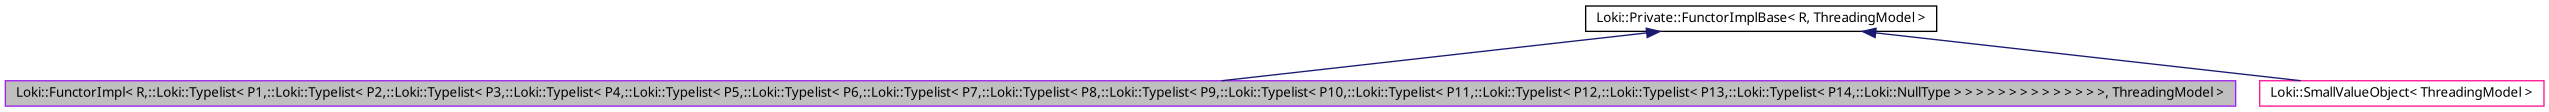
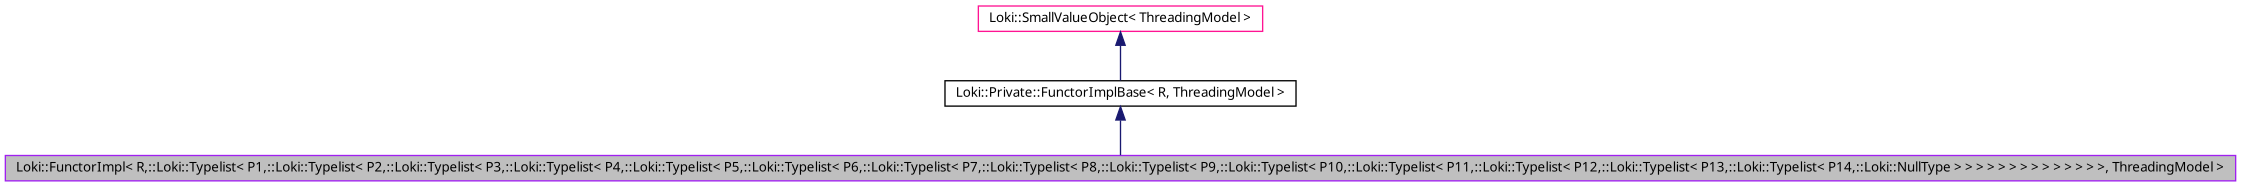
edge "Loki::SmallValueObject< ThreadingModel >" -> "Loki::Private::FunctorImplBase< R, ThreadingModel >": reversed
